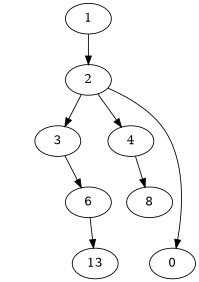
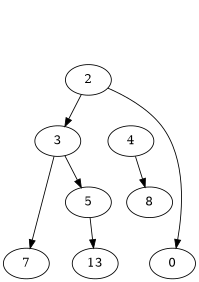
node "1": removed
edge "2" -> "4": removed
node "6": label "6" -> "5"
node "7": added
